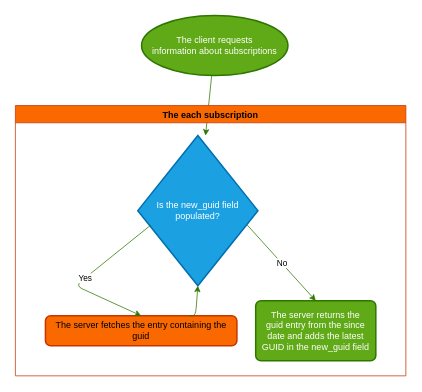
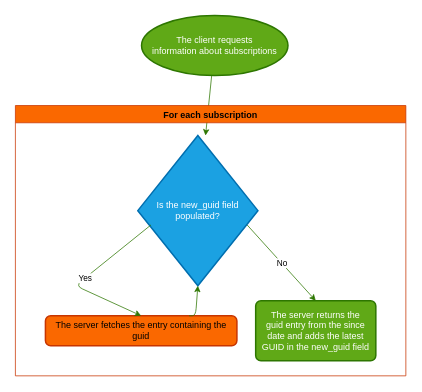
node "The each subscription": label "The each subscription" -> "For each subscription"
